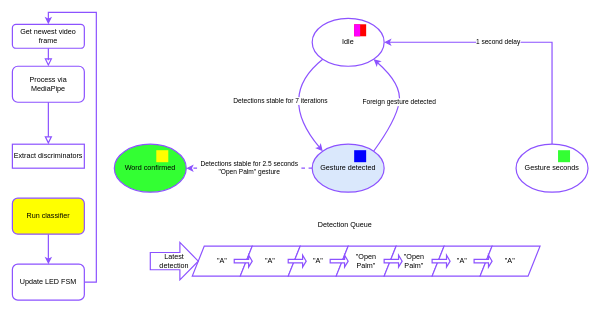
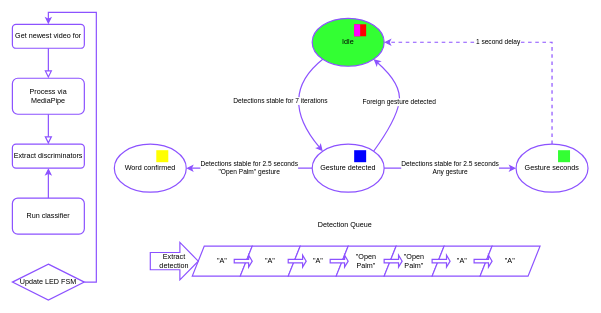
node "Get newest video frame": label "Get newest video frame" -> "Get newest video for"
node "Idle": fillcolor #ffffff -> #33ff33
edge "Gesture seconds" -> "Idle": style solid -> dashed
node "Process via MediaPipe": moved (48, 84) -> (48, 96)
node "Extract discriminators": shape rectangle -> rounded rectangle
node "Word confirmed": fillcolor #33ff33 -> #ffffff
edge "Gesture detected" -> "Word confirmed": style dashed -> solid
node "Gesture detected": fillcolor #dae8fc -> #ffffff
edge "Gesture detected" -> "Gesture seconds": added, label "Detections stable for 2.5 seconds Any gesture"
node "Run classifier": fillcolor #ffff00 -> #ffffff
edge "Run classifier" -> "Update LED FSM": now "Run classifier" -> "Extract discriminators"
node "Latest detection": label "Latest detection" -> "Extract detection"
node "Update LED FSM": shape rounded rectangle -> diamond
